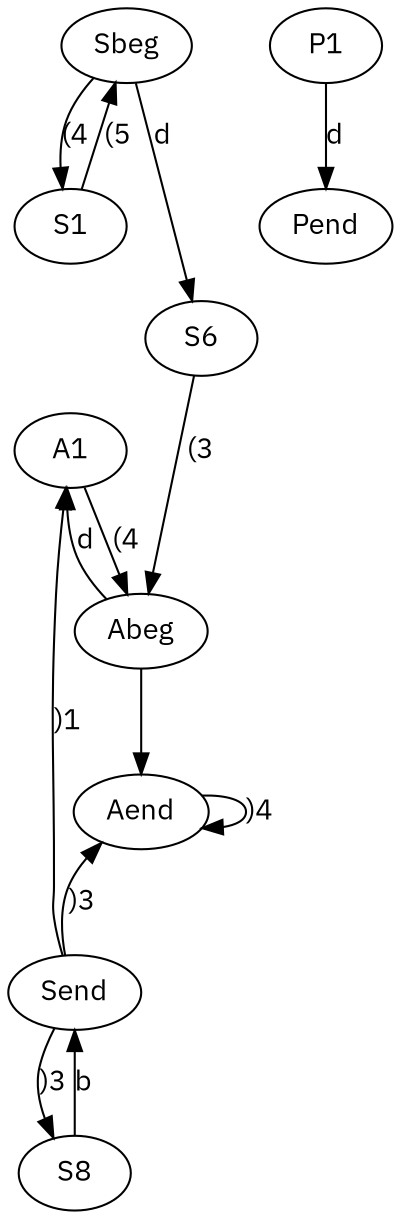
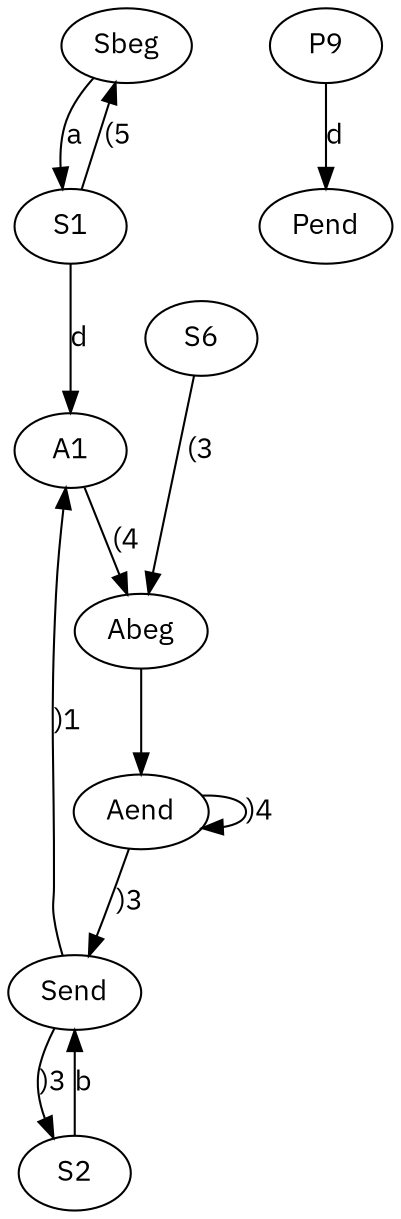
node "P1": label "P1" -> "P9"
edge "Sbeg" -> "S1": label "(4" -> "a"
edge "Sbeg" -> "S6": removed, label "d"
edge "Abeg" -> "A1": now "S1" -> "A1"
edge "Send" -> "Aend": reversed
node "S8": label "S8" -> "S2"
